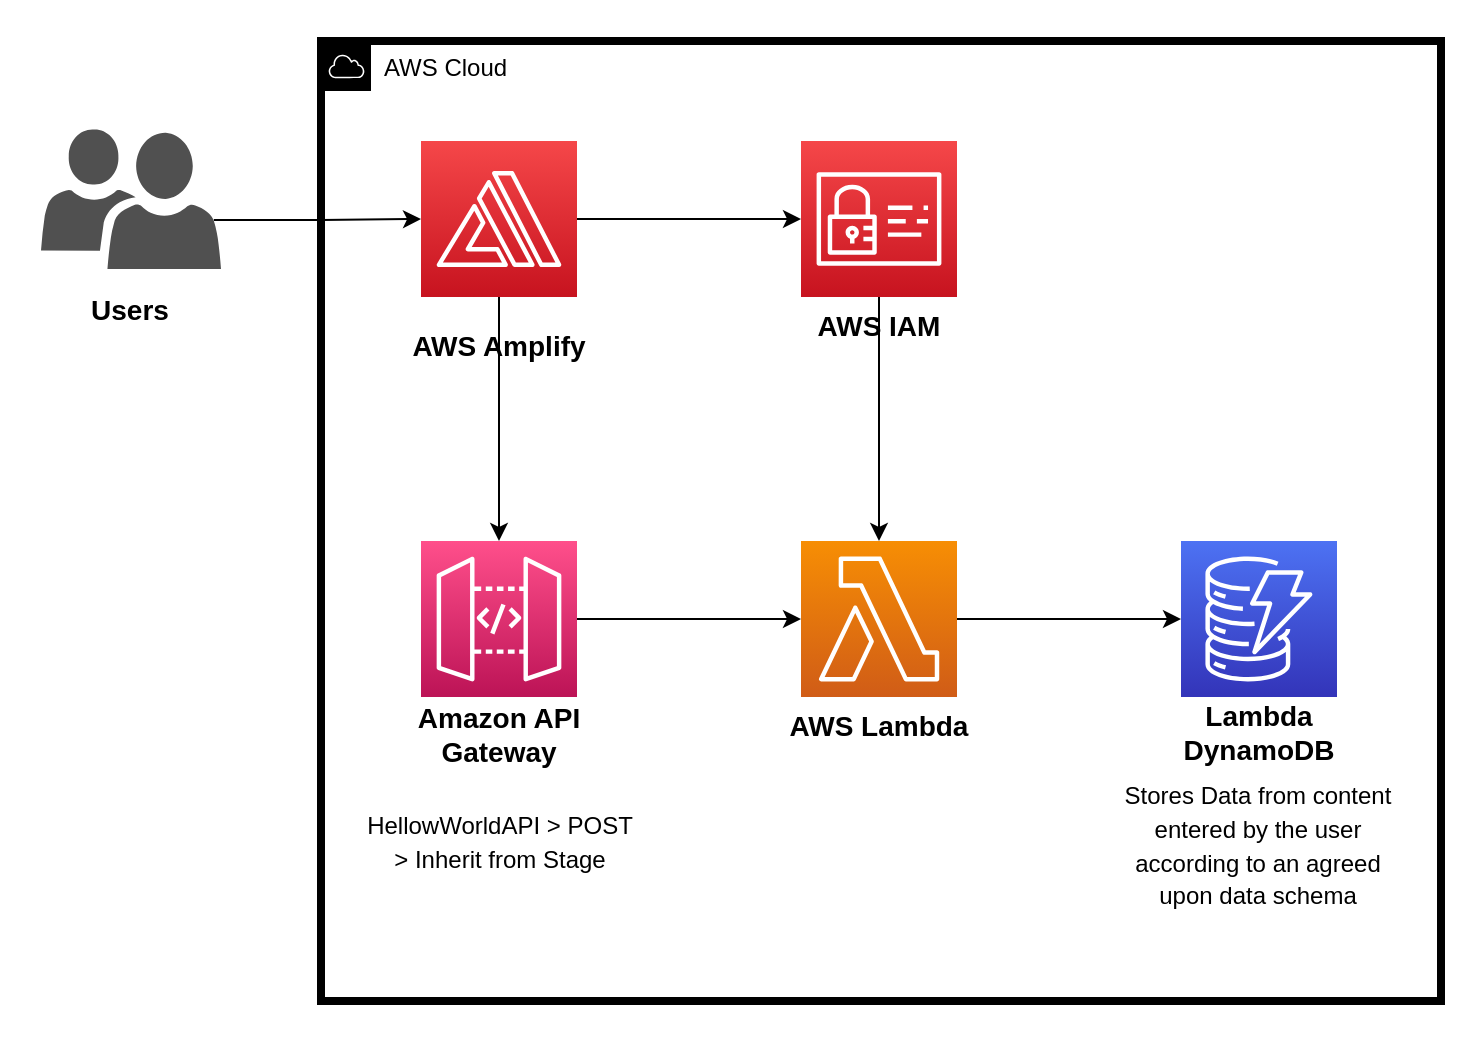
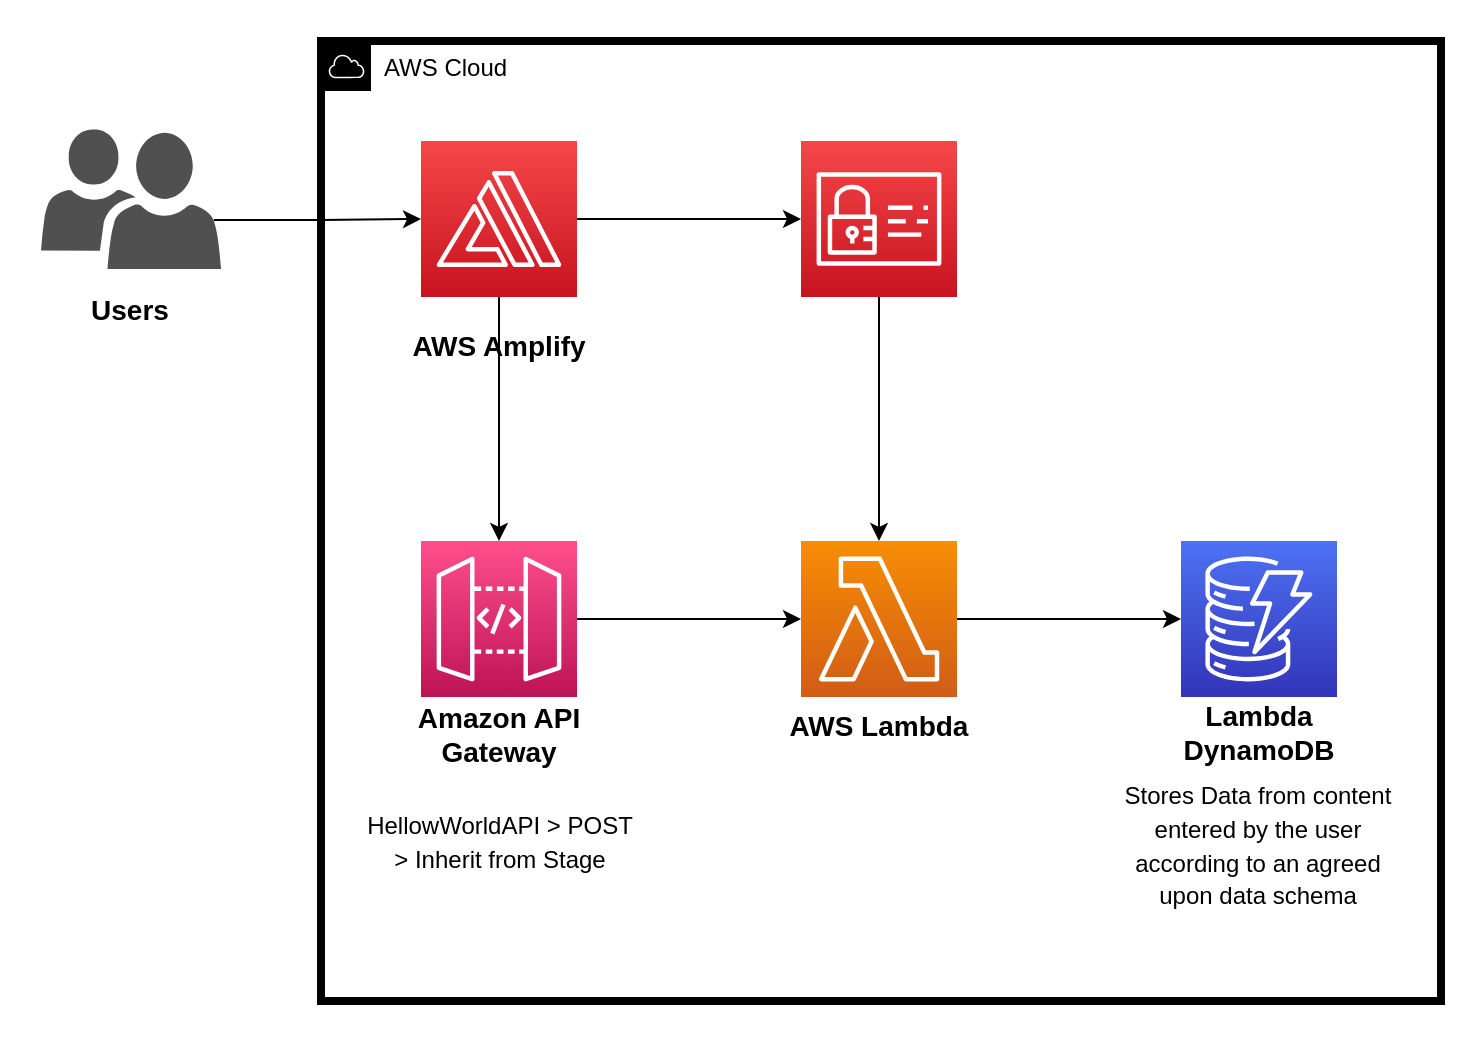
node "AWS IAM": removed
